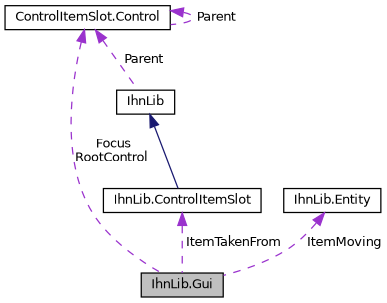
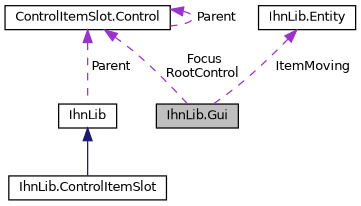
edge "IhnLib.Gui" -> "IhnLib.ControlItemSlot": removed, label "ItemTakenFrom"
